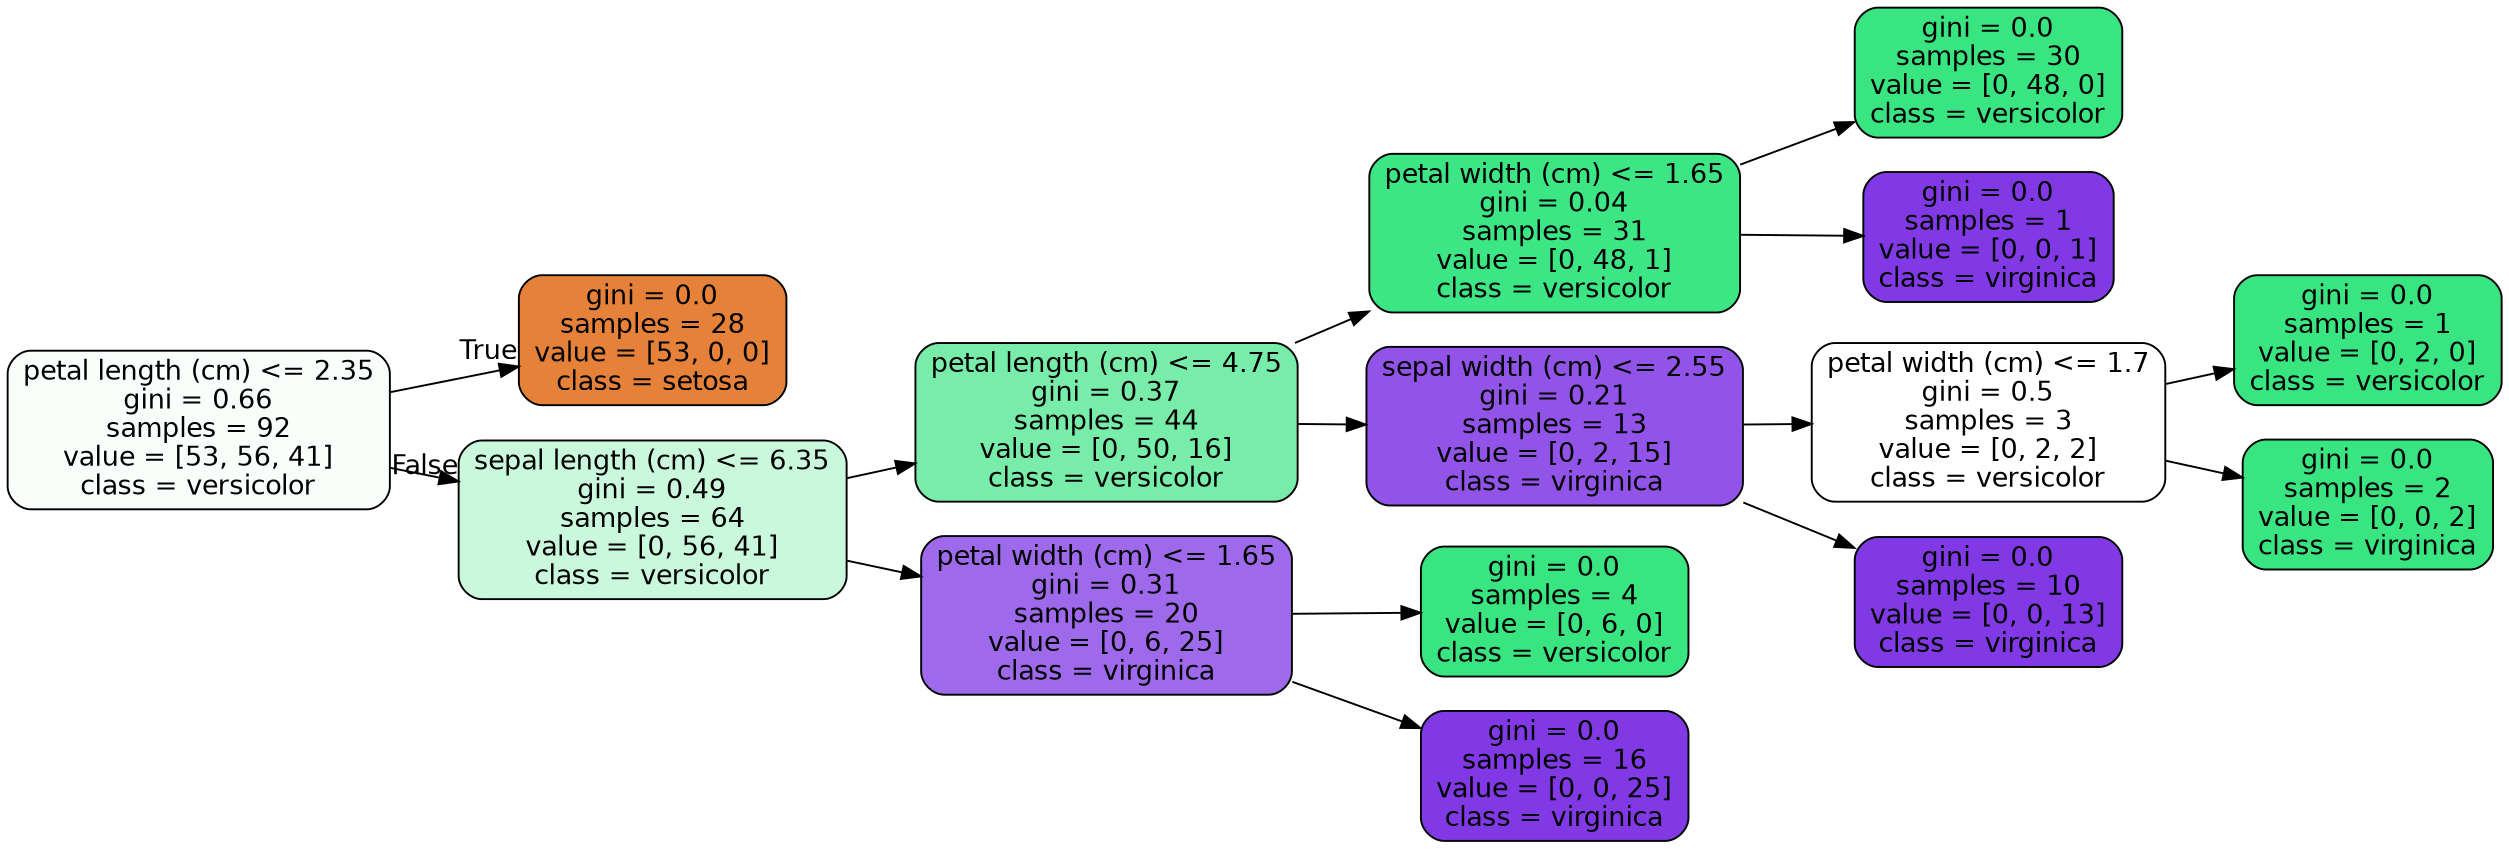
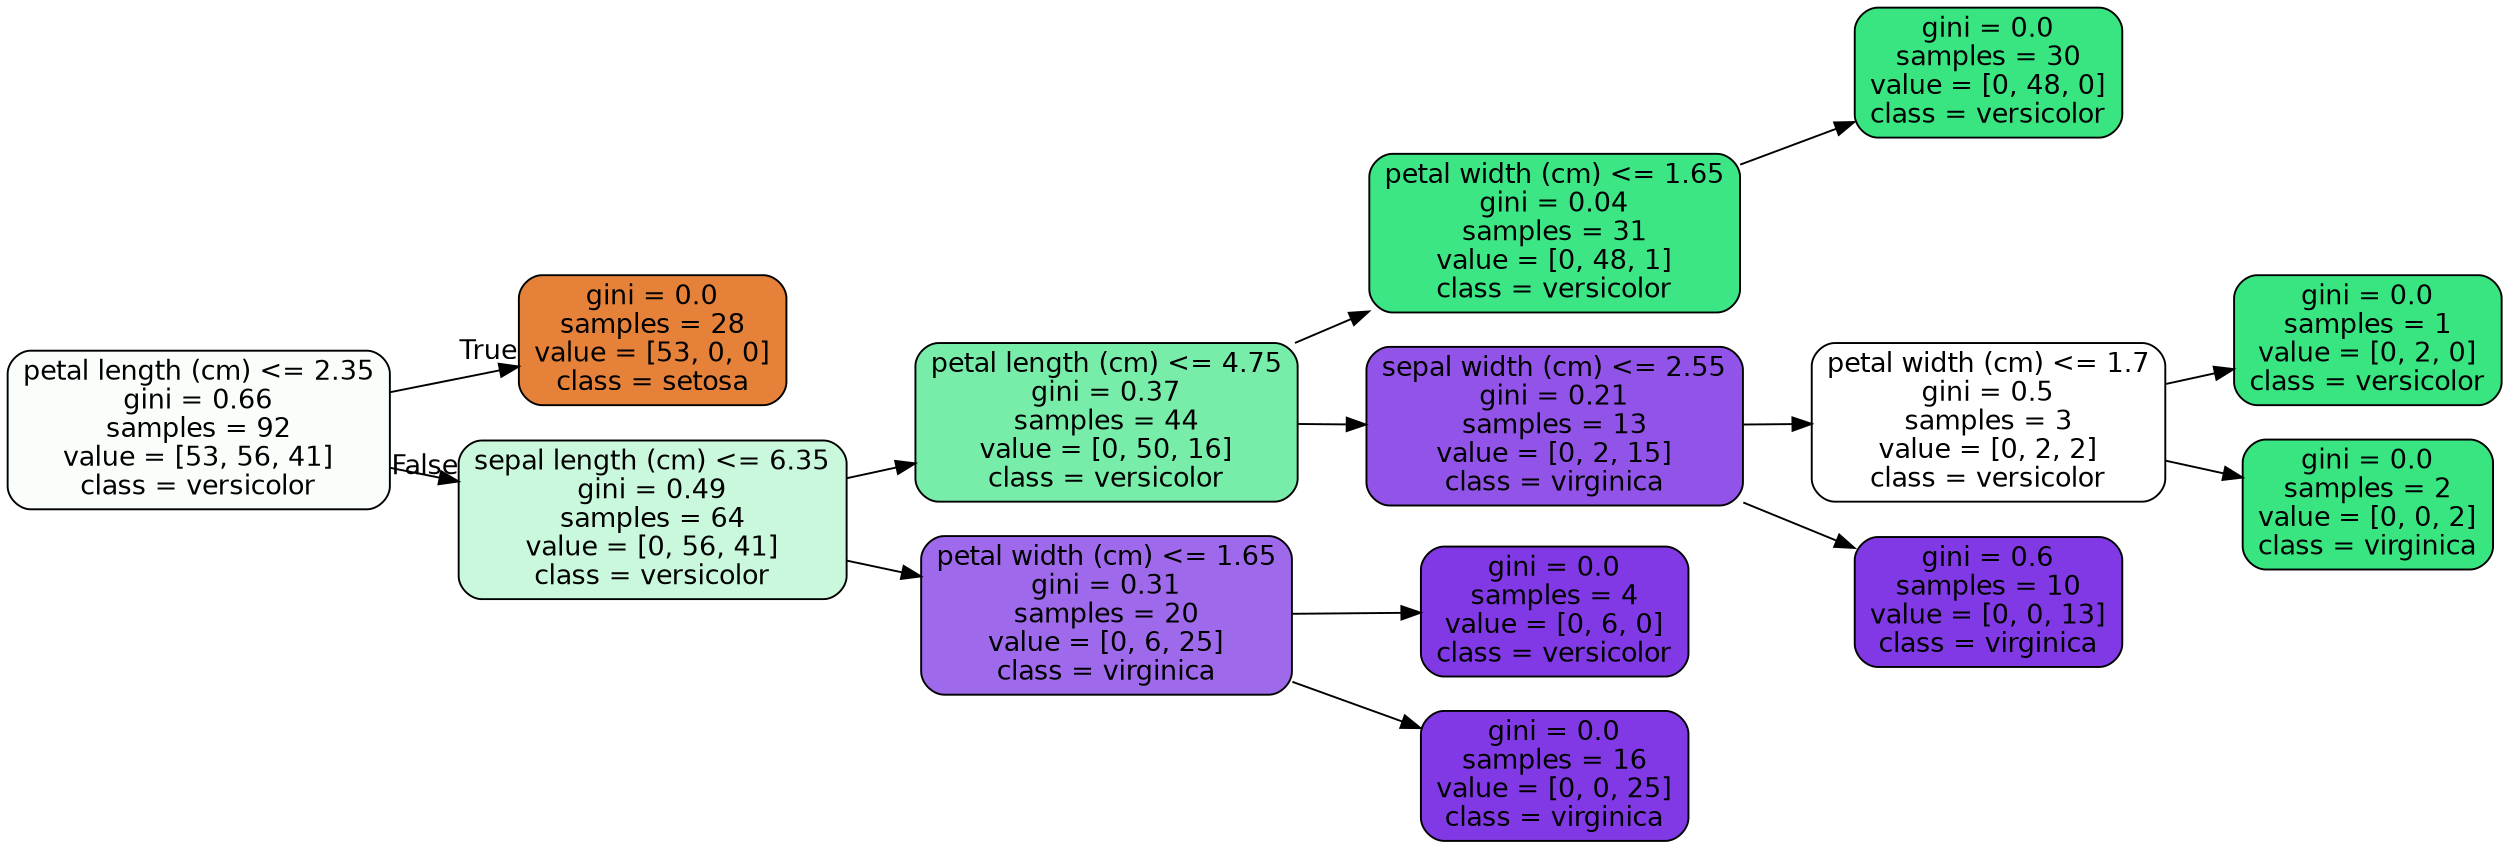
node "gini = 0.0 samples = 1 value = [0, 0, 1] class = virginica": removed
node "gini = 0.0 samples = 10 value = [0, 0, 13] class = virginica": label "gini = 0.0 samples = 10 value = [0, 0, 13] class = virginica" -> "gini = 0.6 samples = 10 value = [0, 0, 13] class = virginica"
node "gini = 0.0 samples = 4 value = [0, 6, 0] class = versicolor": fillcolor #39e581 -> #8139e5
